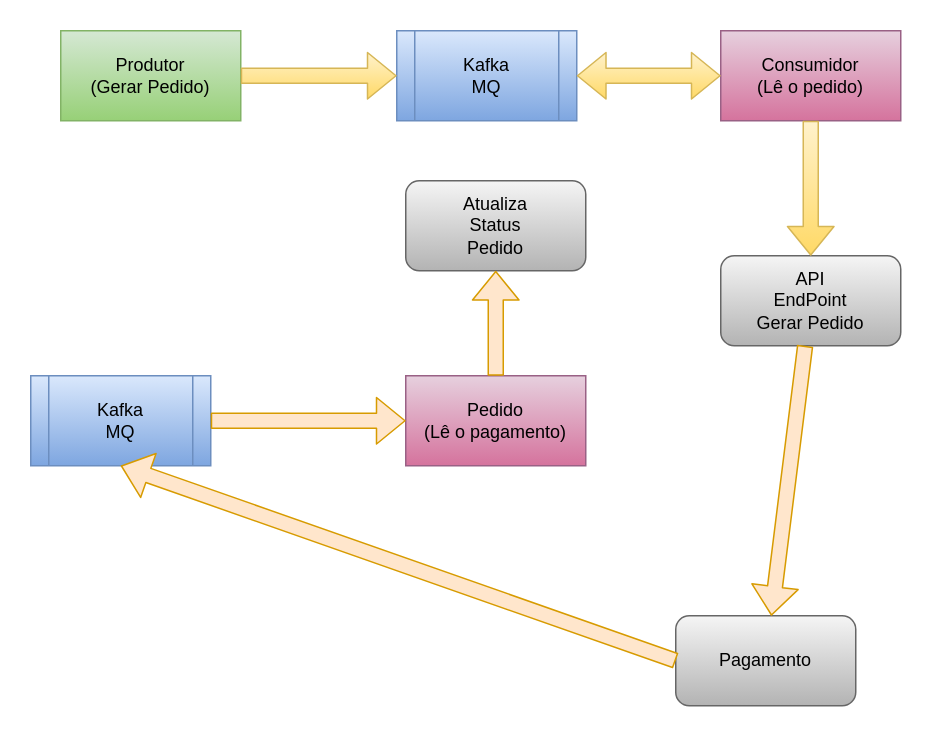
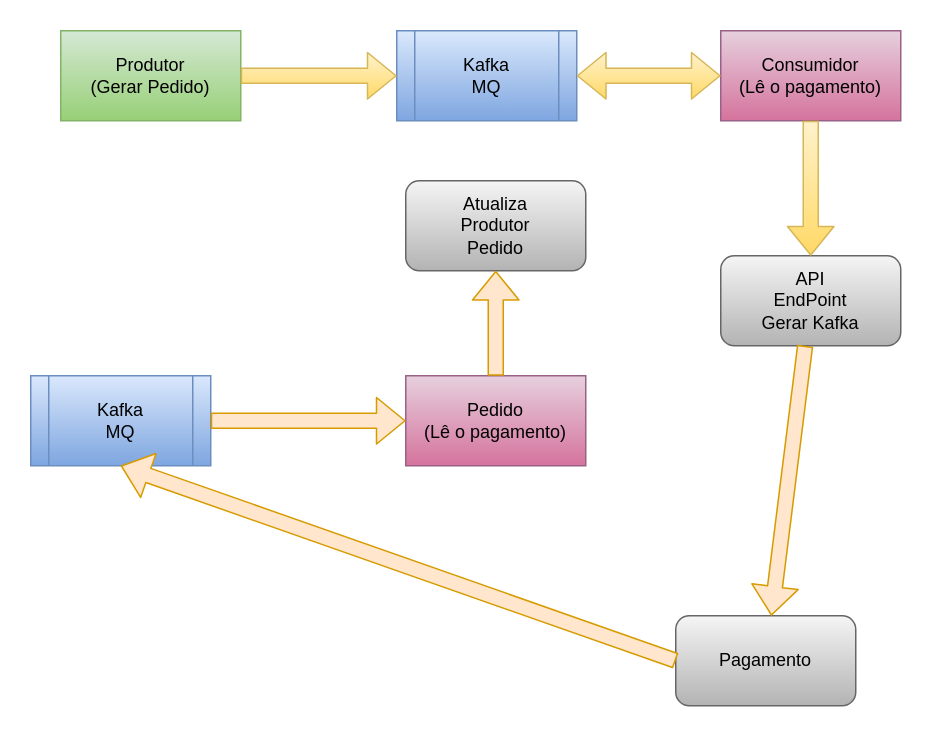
node "Consumidor (Lê o pedido)": label "Consumidor (Lê o pedido)" -> "Consumidor (Lê o pagamento)"
node "Atualiza Status Pedido": label "Atualiza Status Pedido" -> "Atualiza Produtor Pedido"
node "API EndPoint Gerar Pedido": label "API EndPoint Gerar Pedido" -> "API EndPoint Gerar Kafka"
